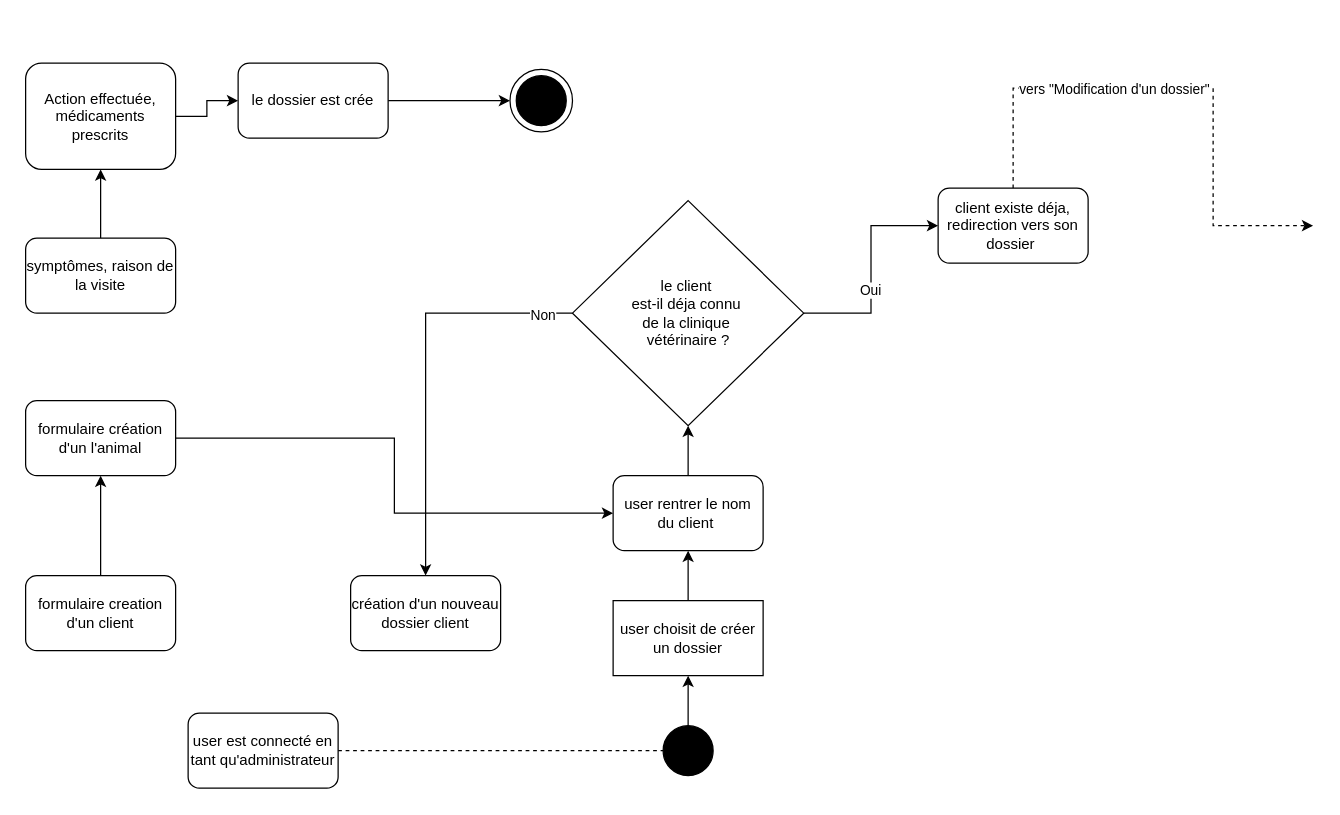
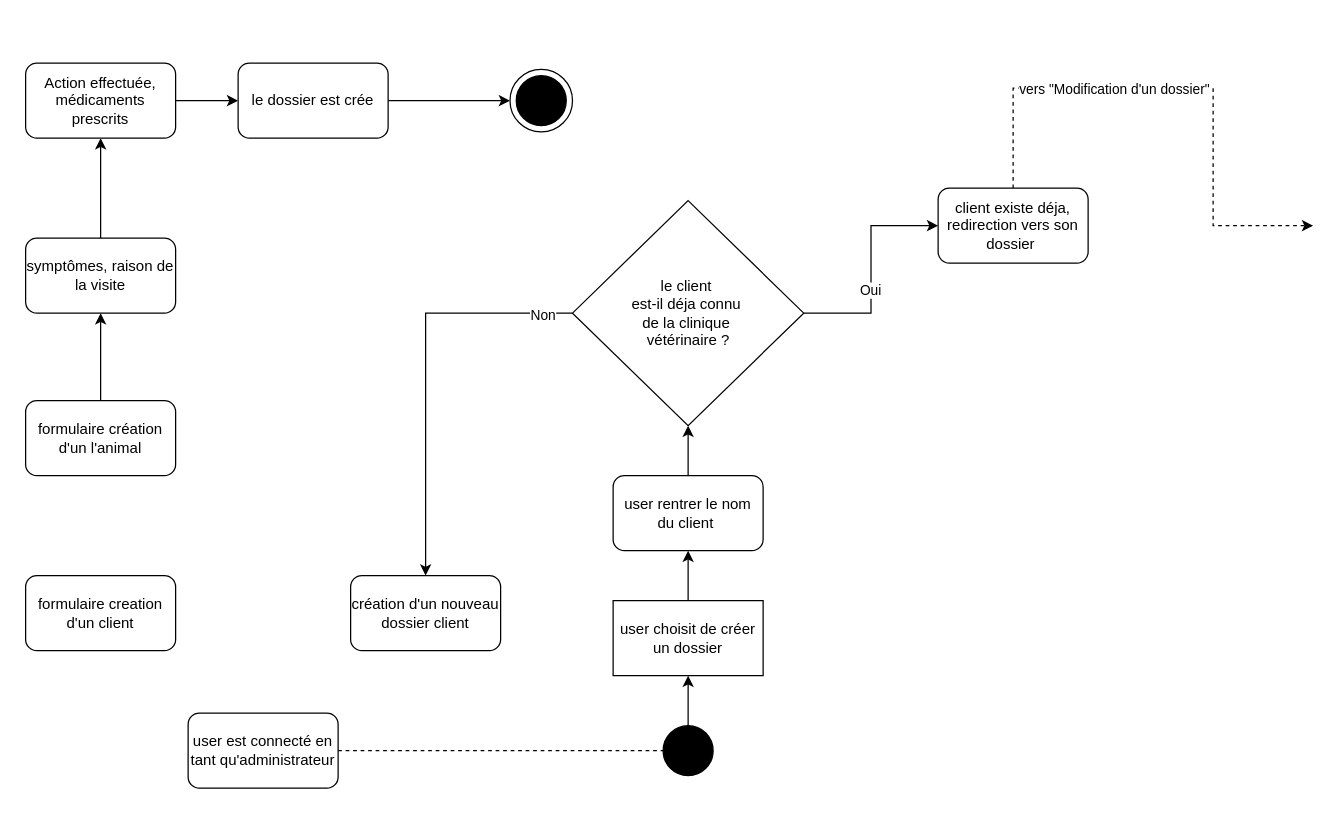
node "Action effectuée, médicaments prescrits": size 150x106 -> 150x75
edge "formulaire création d'un l'animal" -> "user rentrer le nom du client": now "formulaire création d'un l'animal" -> "symptômes, raison de la visite"
edge "formulaire creation d'un client" -> "formulaire création d'un l'animal": removed
